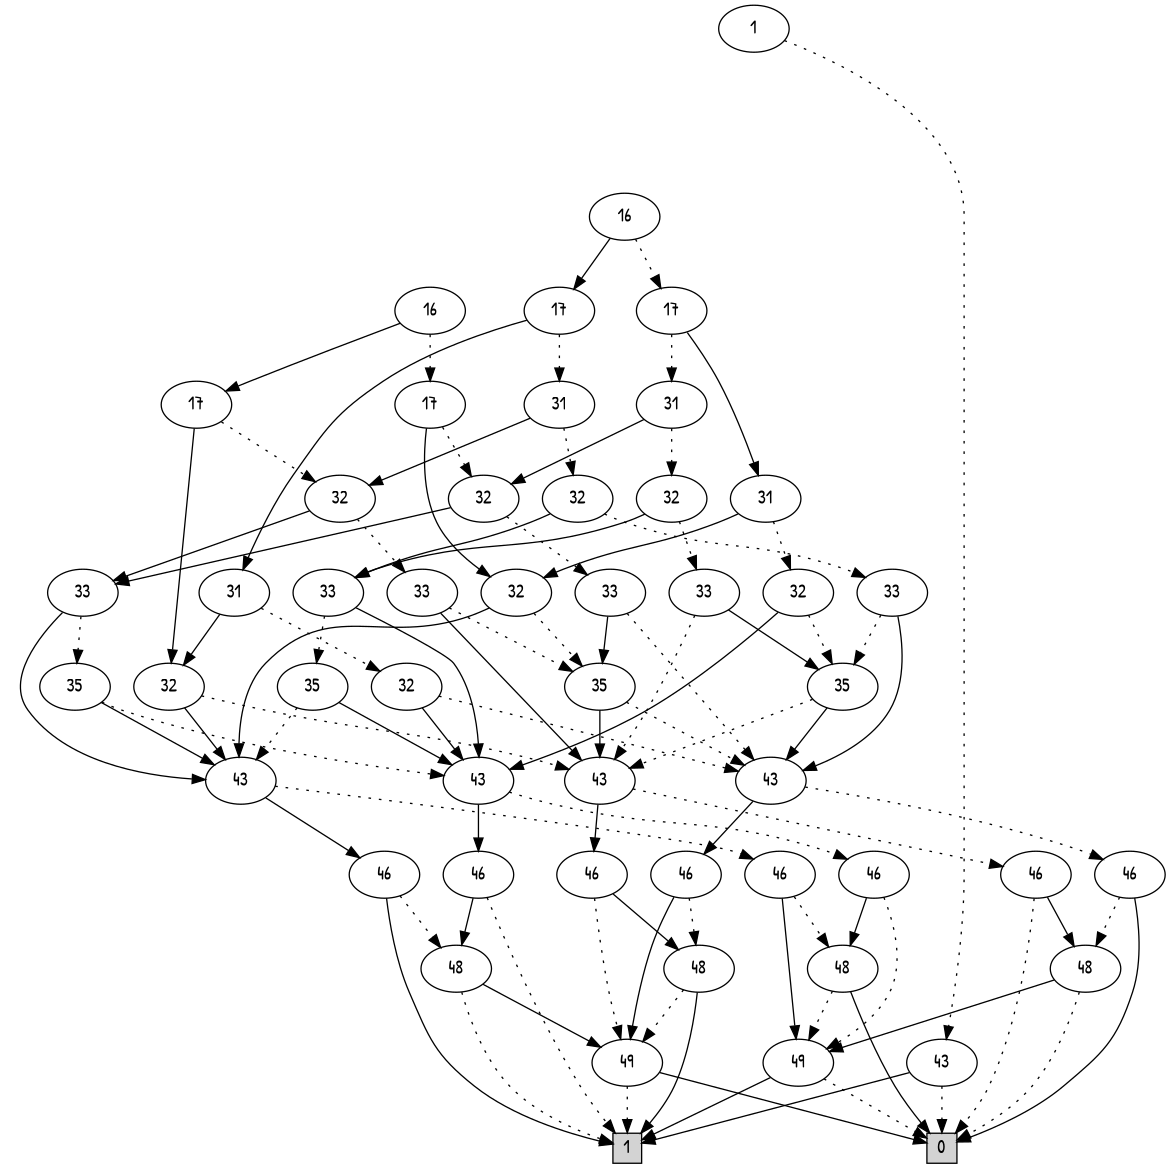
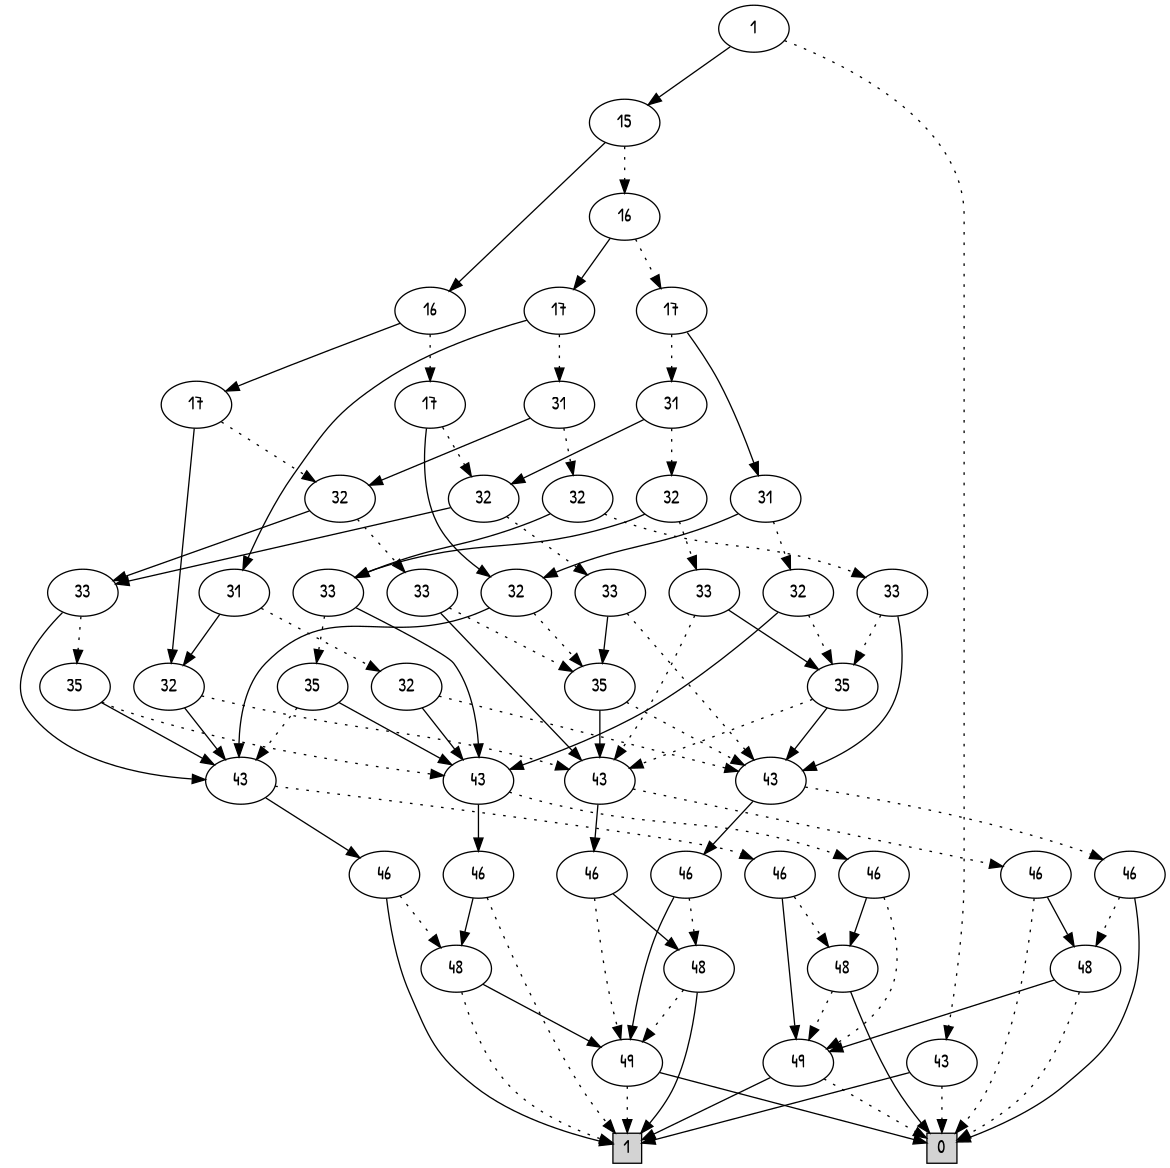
node "15": added
